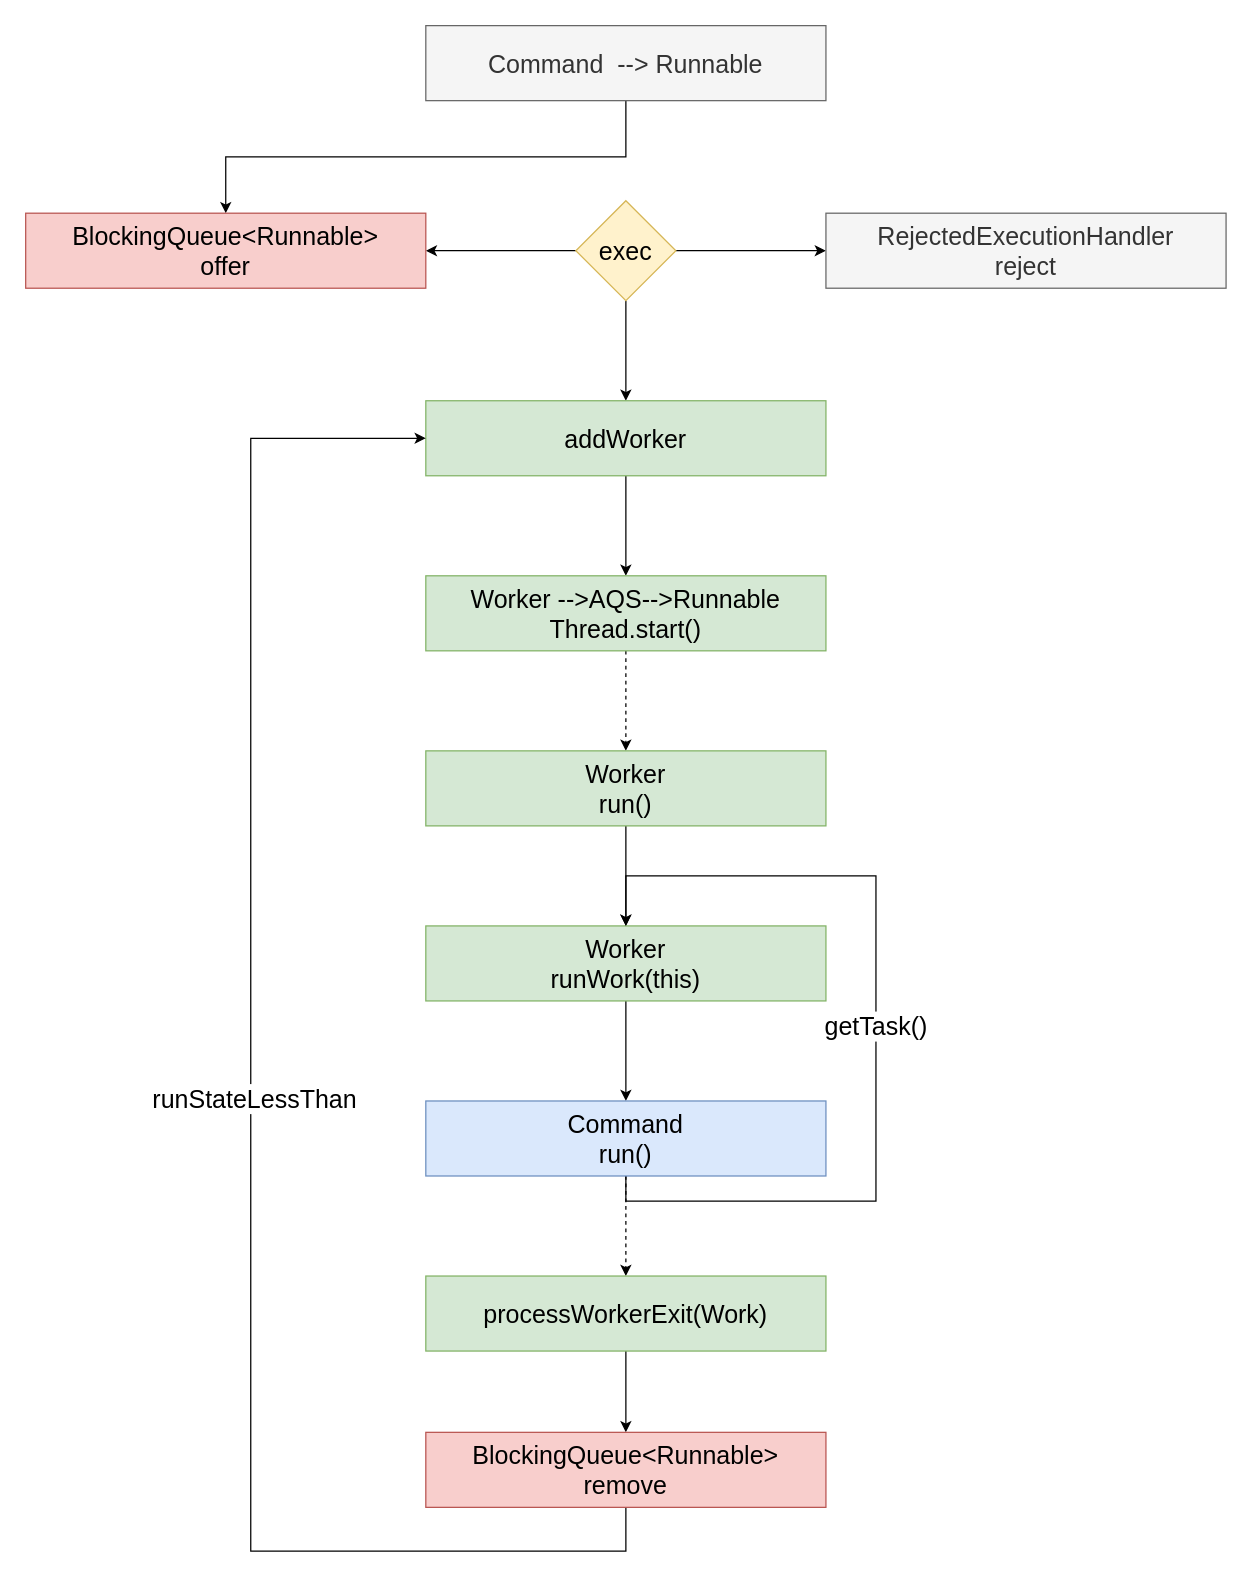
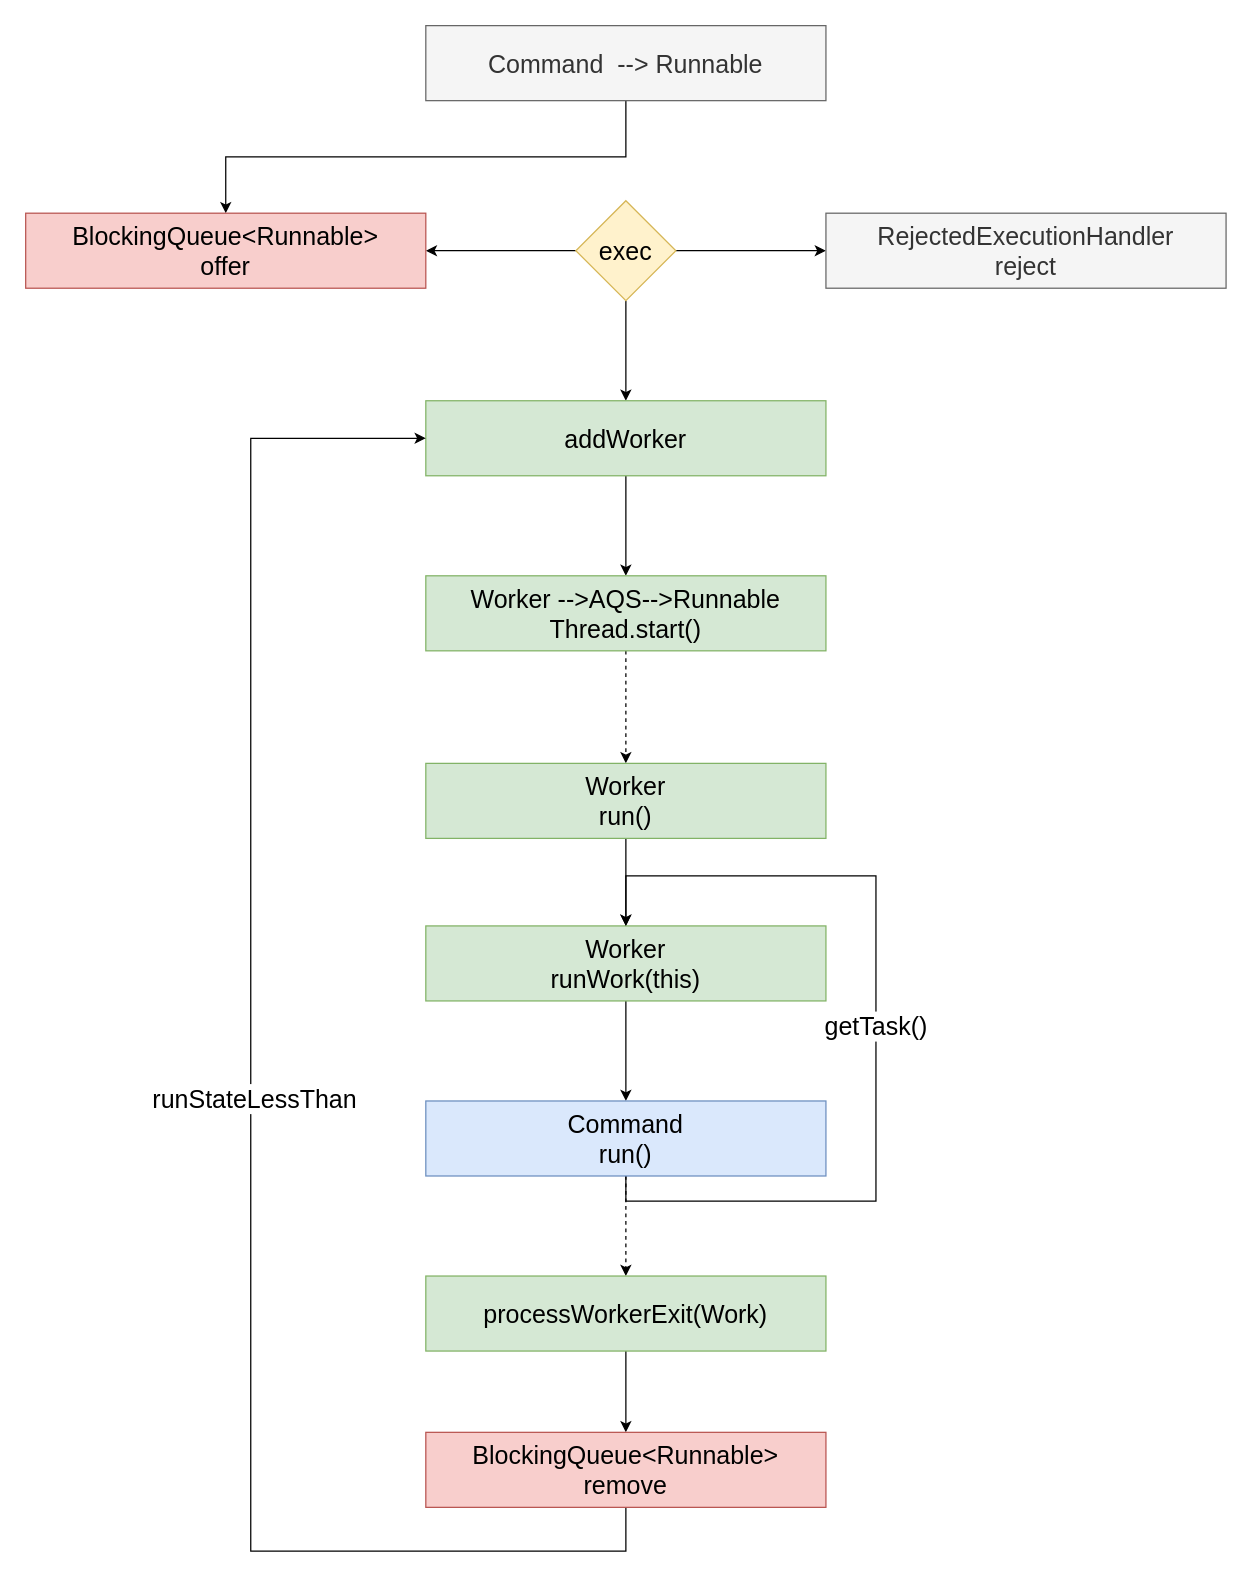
node "Worker run()": moved (626, 788) -> (626, 801)
